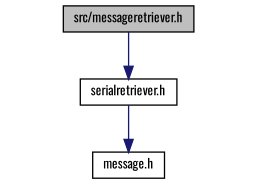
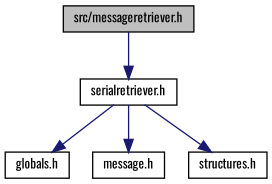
node "globals.h": added
node "structures.h": added
